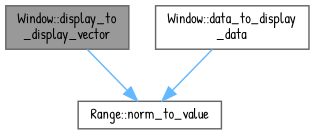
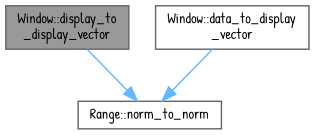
node "Window::data_to_display _data": label "Window::data_to_display _data" -> "Window::data_to_display _vector"
node "Range::norm_to_value": label "Range::norm_to_value" -> "Range::norm_to_norm"
